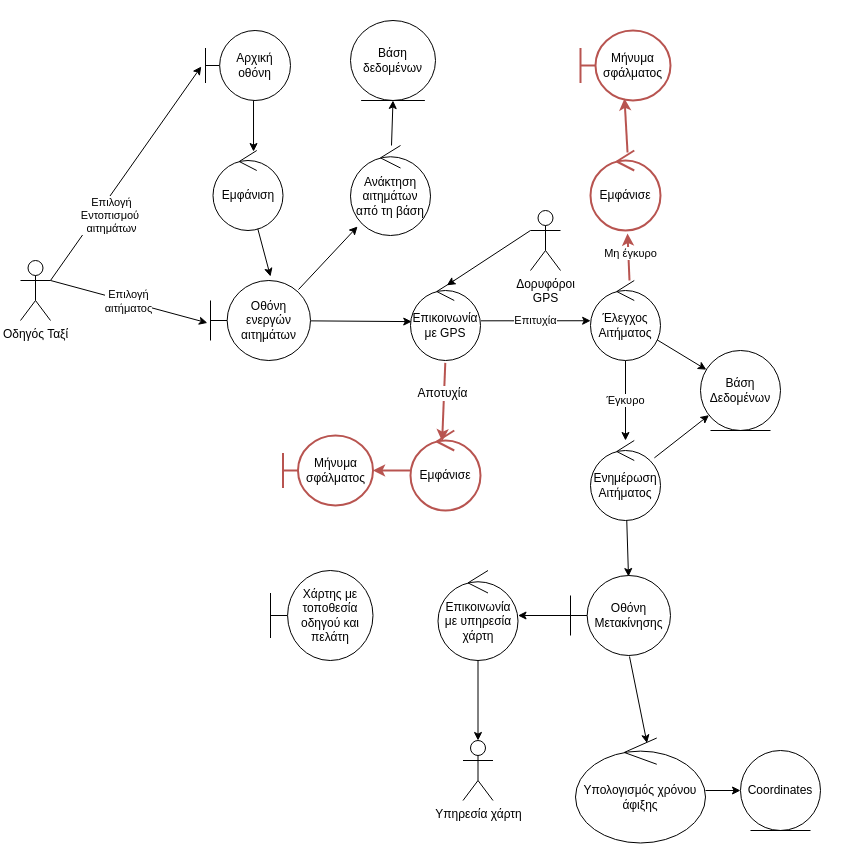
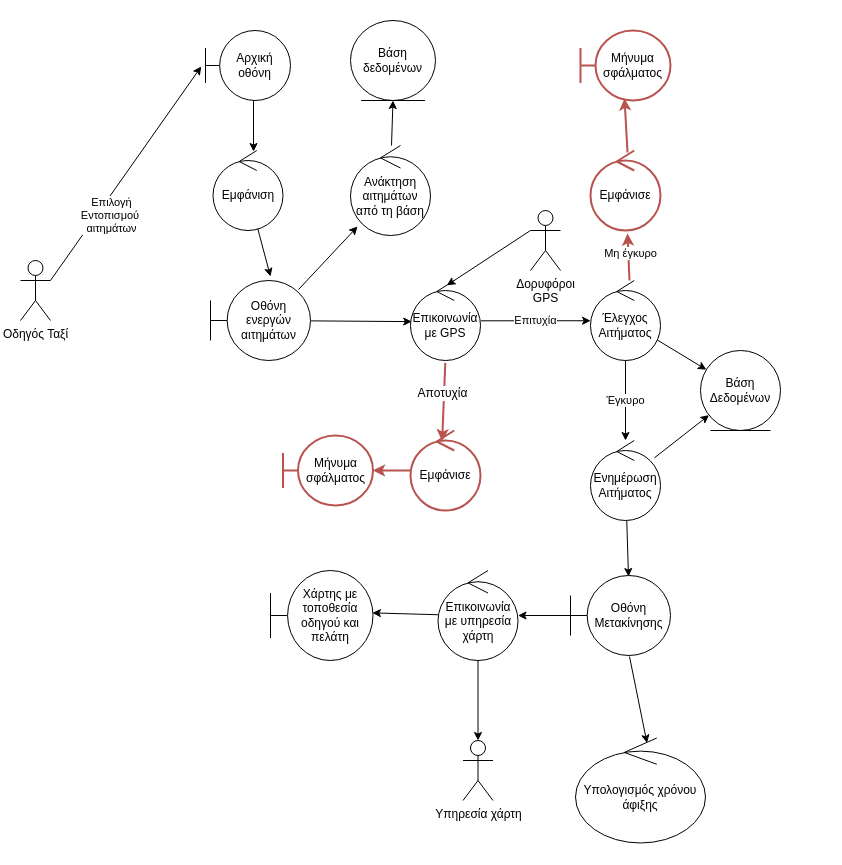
edge "Οδηγός Ταξί" -> "Οθόνη ενεργών αιτημάτων": removed, label "Επιλογή αιτήματος"
edge "Επικοινωνία με υπηρεσία χάρτη" -> "Χάρτης με τοποθεσία οδηγού και πελάτη": added
edge "Υπολογισμός χρόνου άφιξης" -> "Coordinates": removed
node "Coordinates": removed
